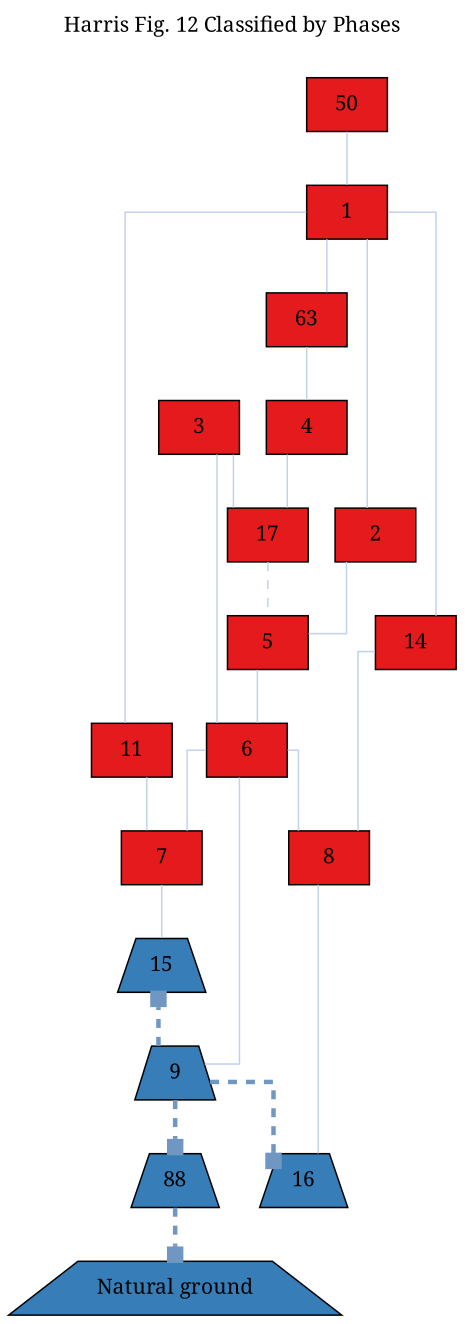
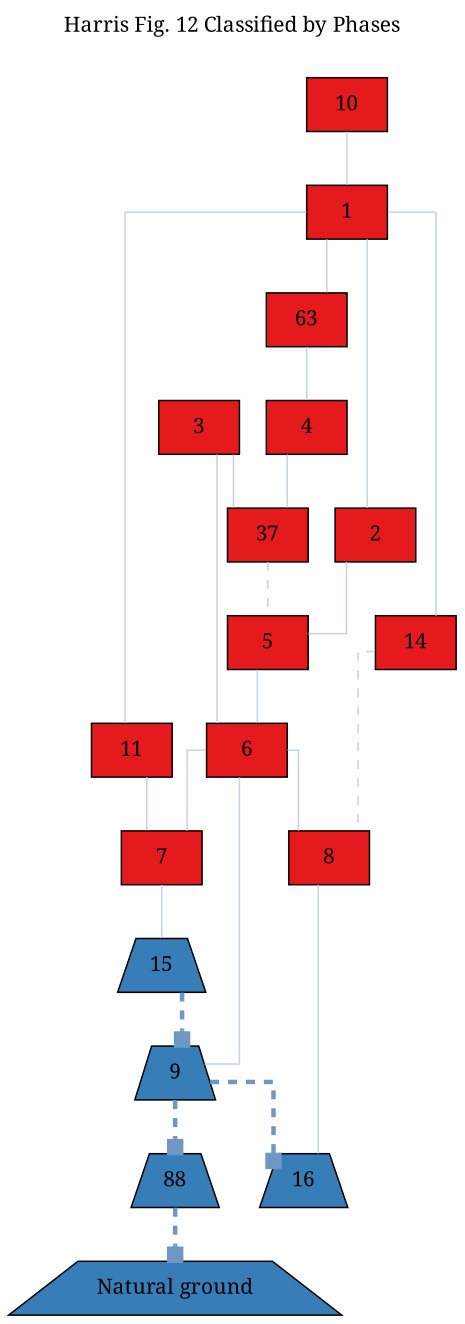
node "50": label "50" -> "10"
node "17": label "17" -> "37"
edge "14" -- "8": style solid -> dashed
edge "9" -> "15": reversed
